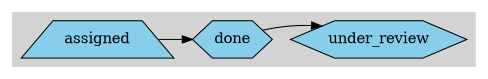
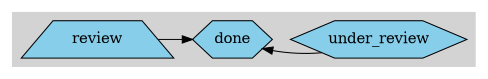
edge "done" -> "under_review": reversed
node "assigned": label "assigned" -> "review"
